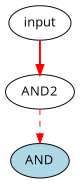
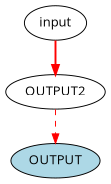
node "AND2": label "AND2" -> "OUTPUT2"
node "AND": label "AND" -> "OUTPUT"
